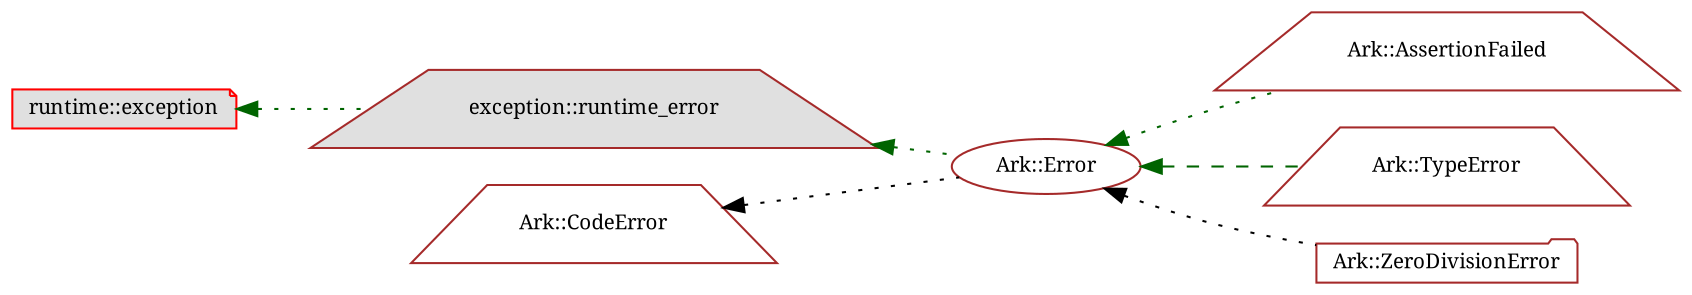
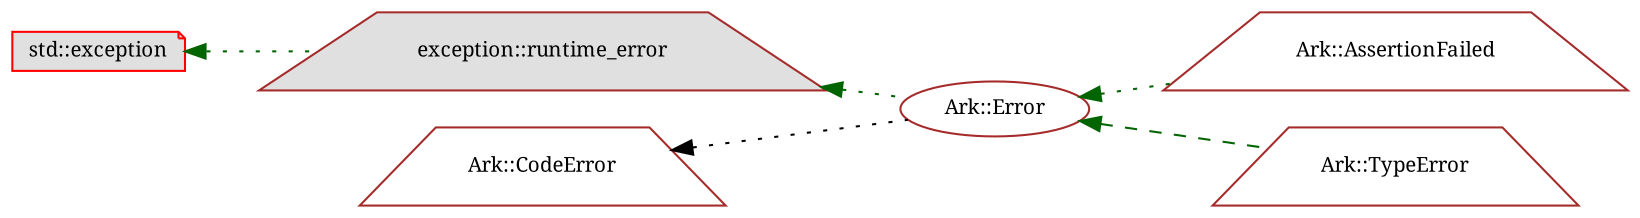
node "runtime::exception": label "runtime::exception" -> "std::exception"
node "Ark::ZeroDivisionError": removed
